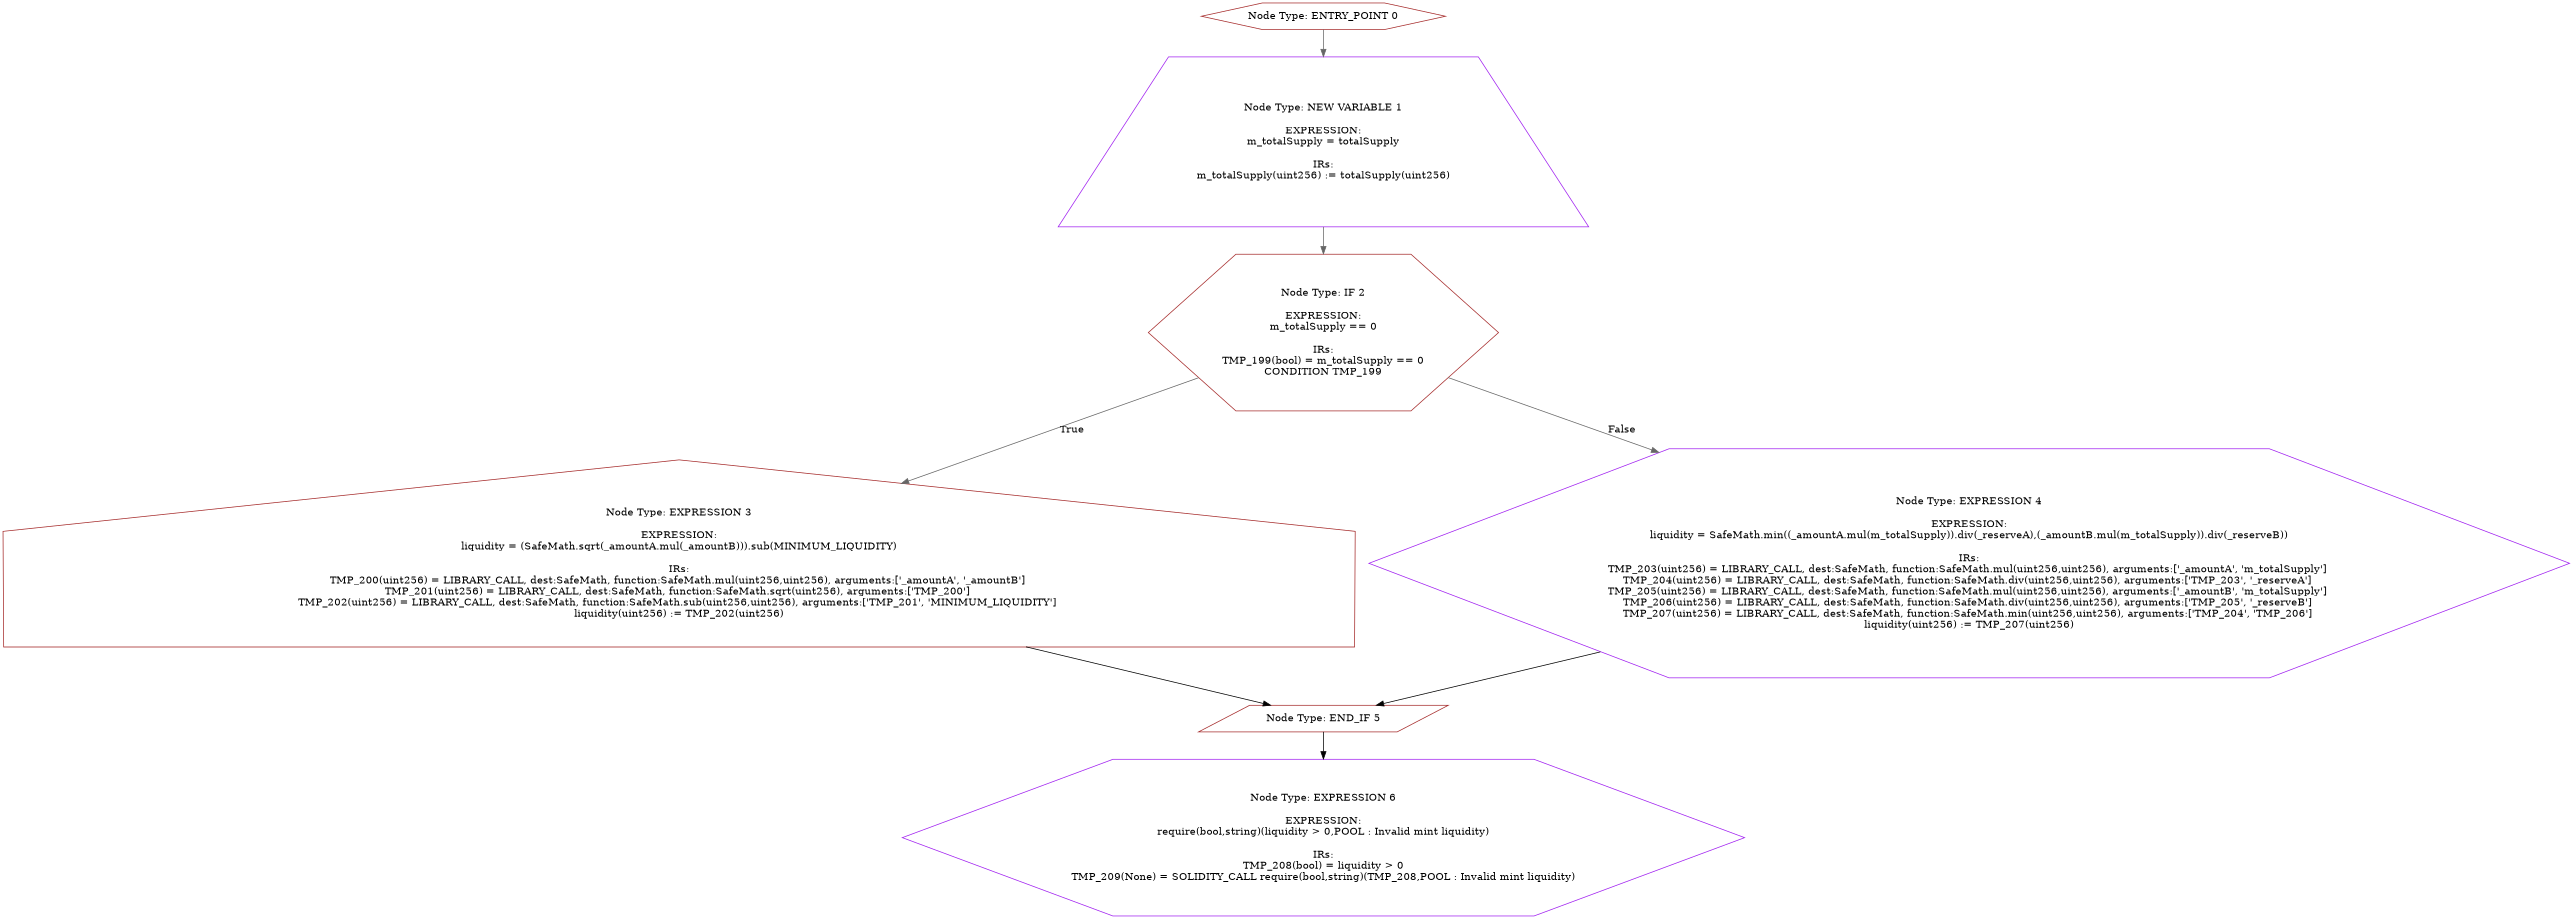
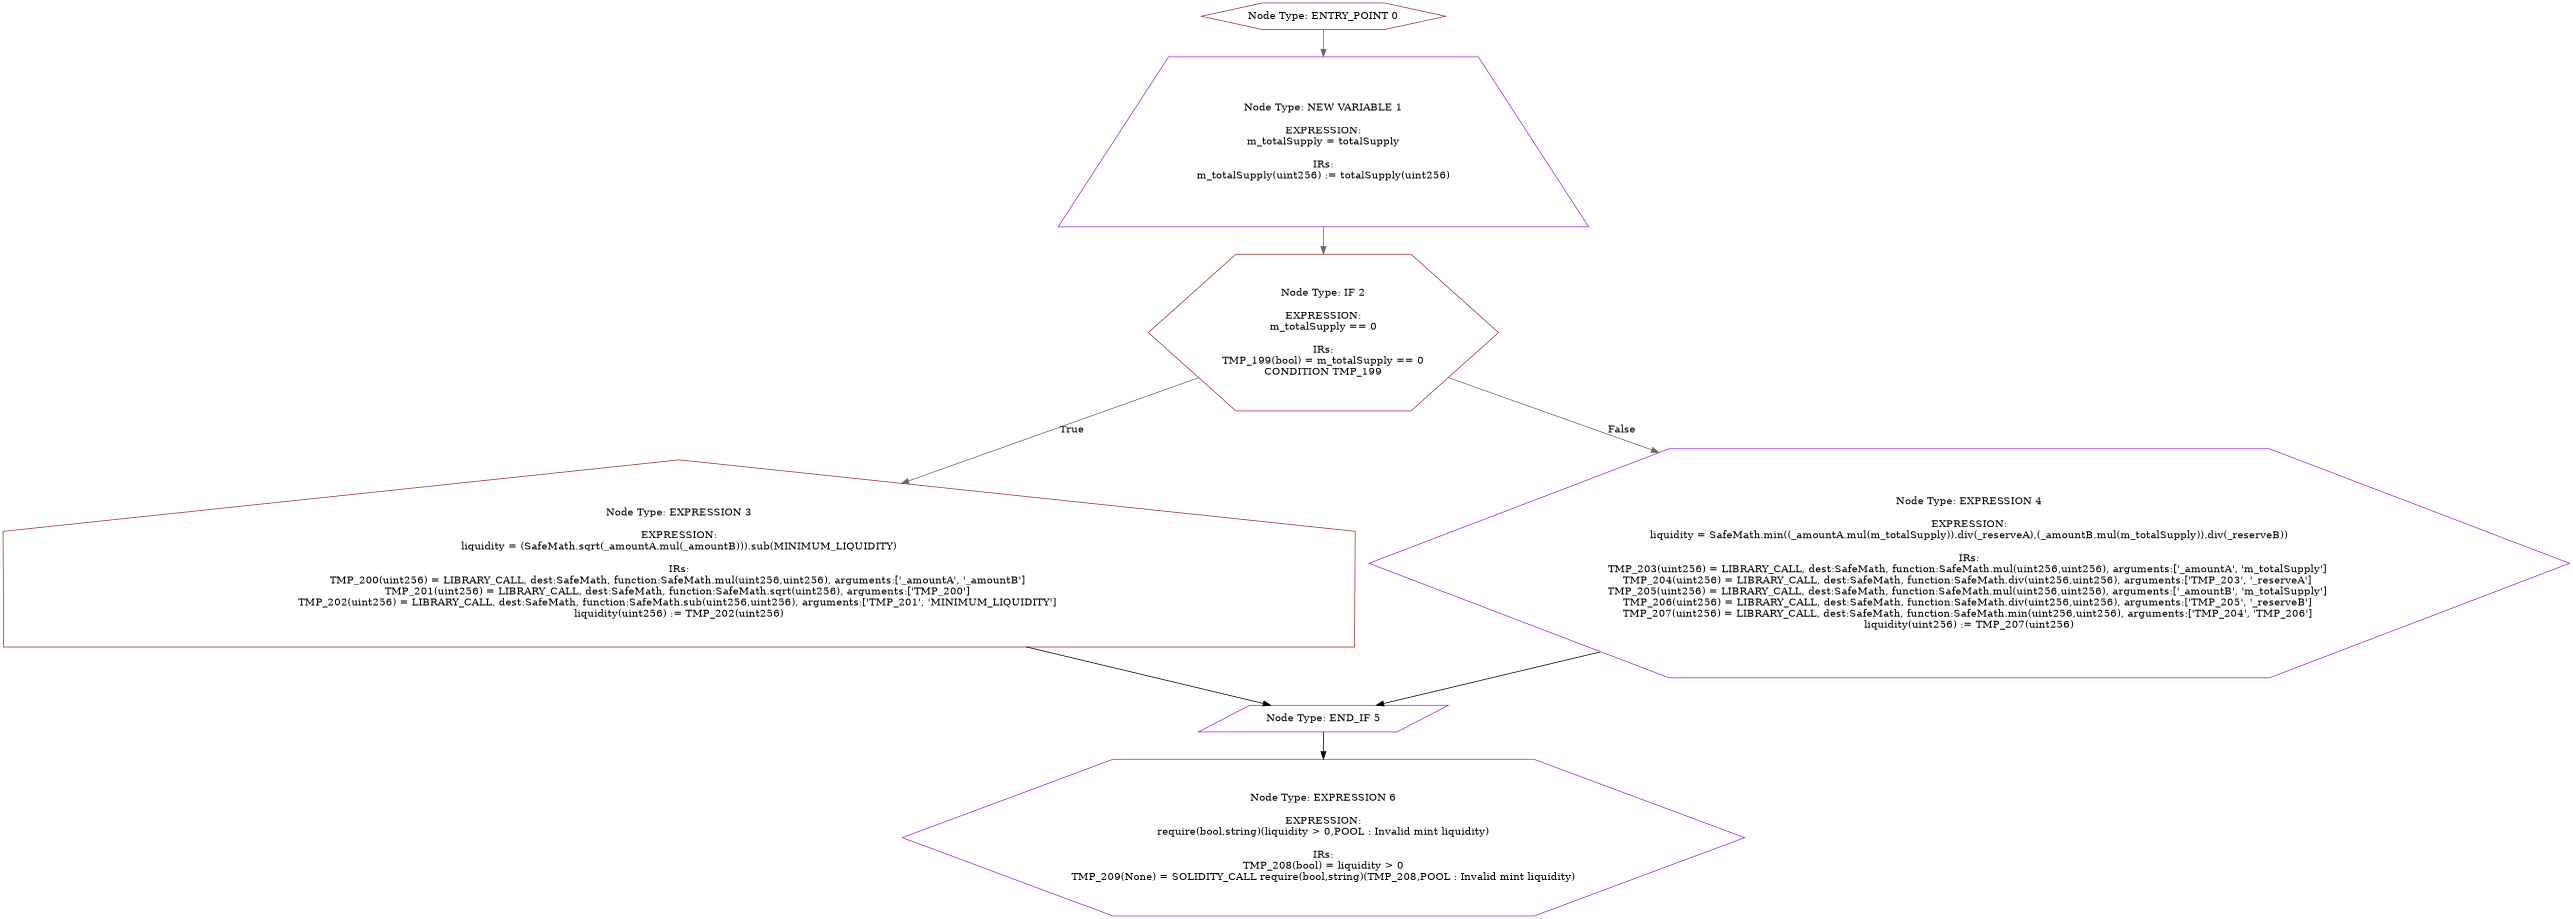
node "Node Type: END_IF 5": color brown -> purple
